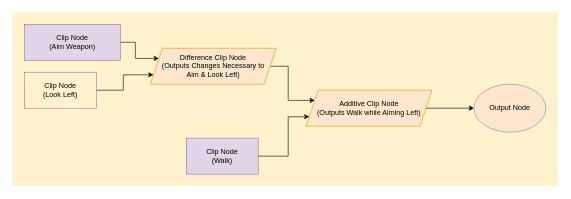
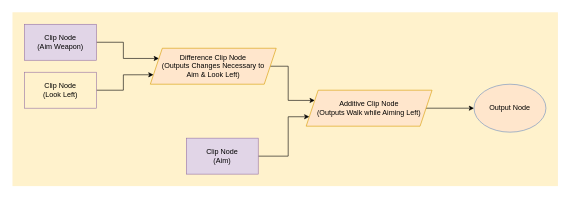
node "Clip Node (Aim Weapon)": size 96x36 -> 72x36
node "Clip Node (Walk)": label "Clip Node (Walk)" -> "Clip Node (Aim)"
